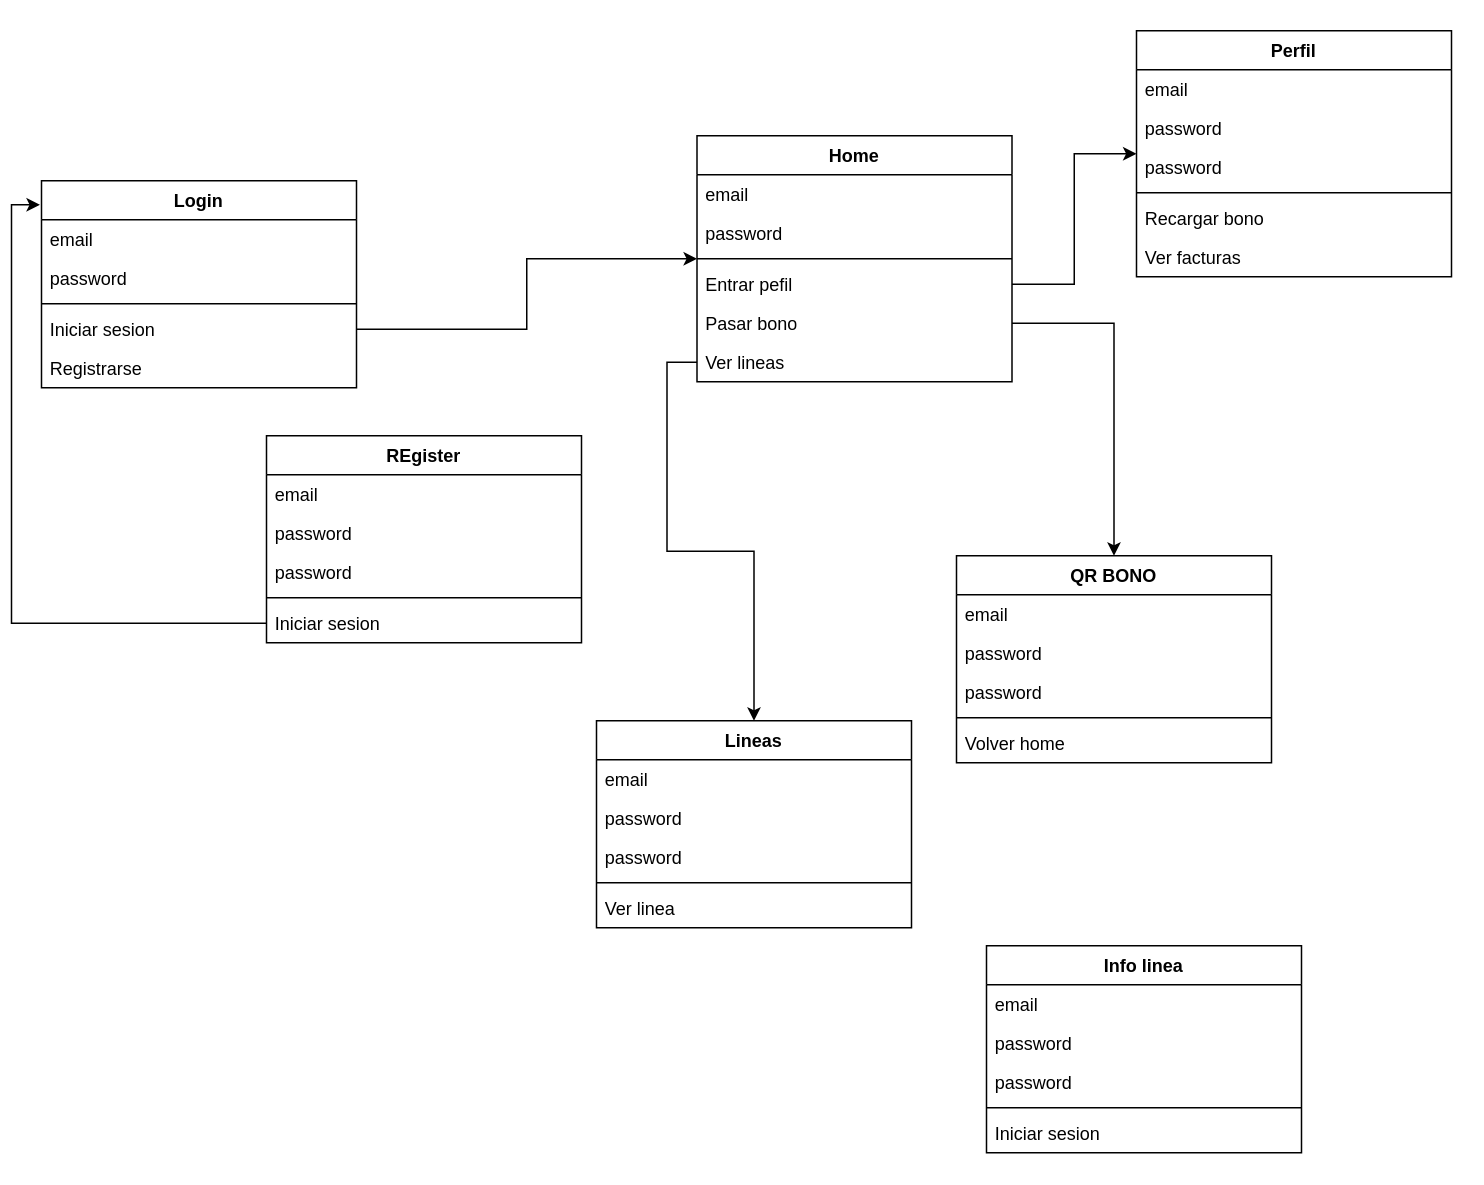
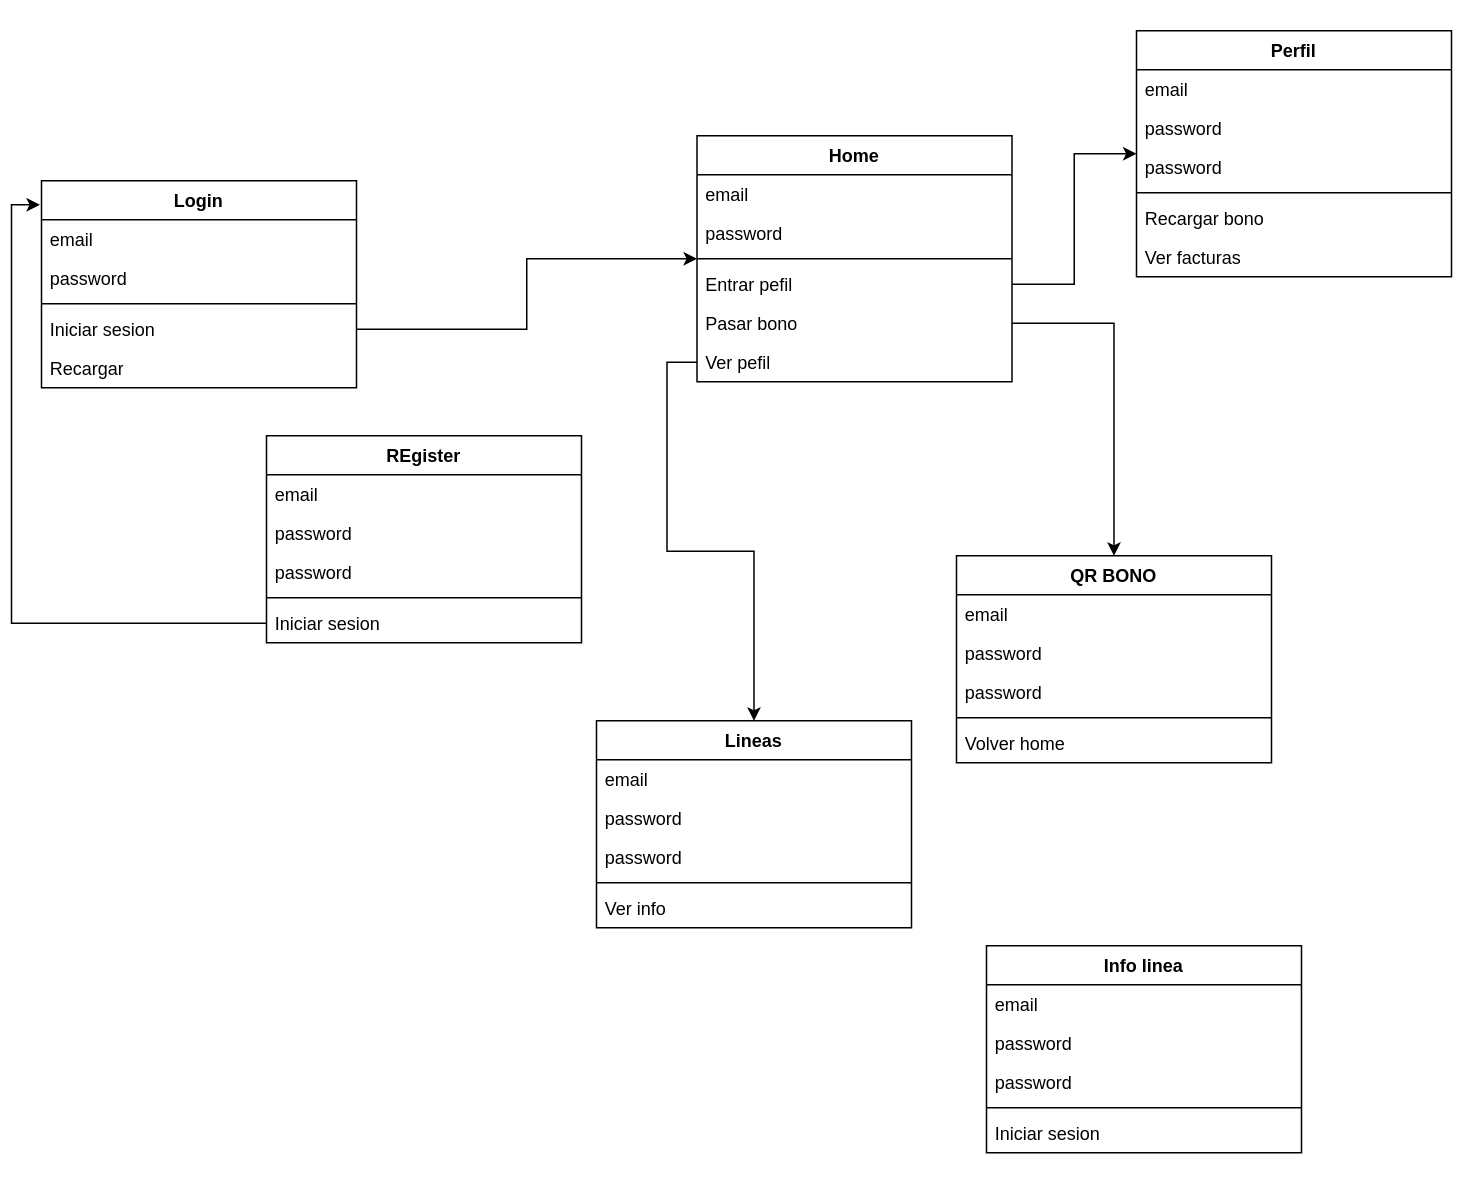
node "Ver lineas": label "Ver lineas" -> "Ver pefil"
node "Registrarse": label "Registrarse" -> "Recargar"
node "Ver linea": label "Ver linea" -> "Ver info"
